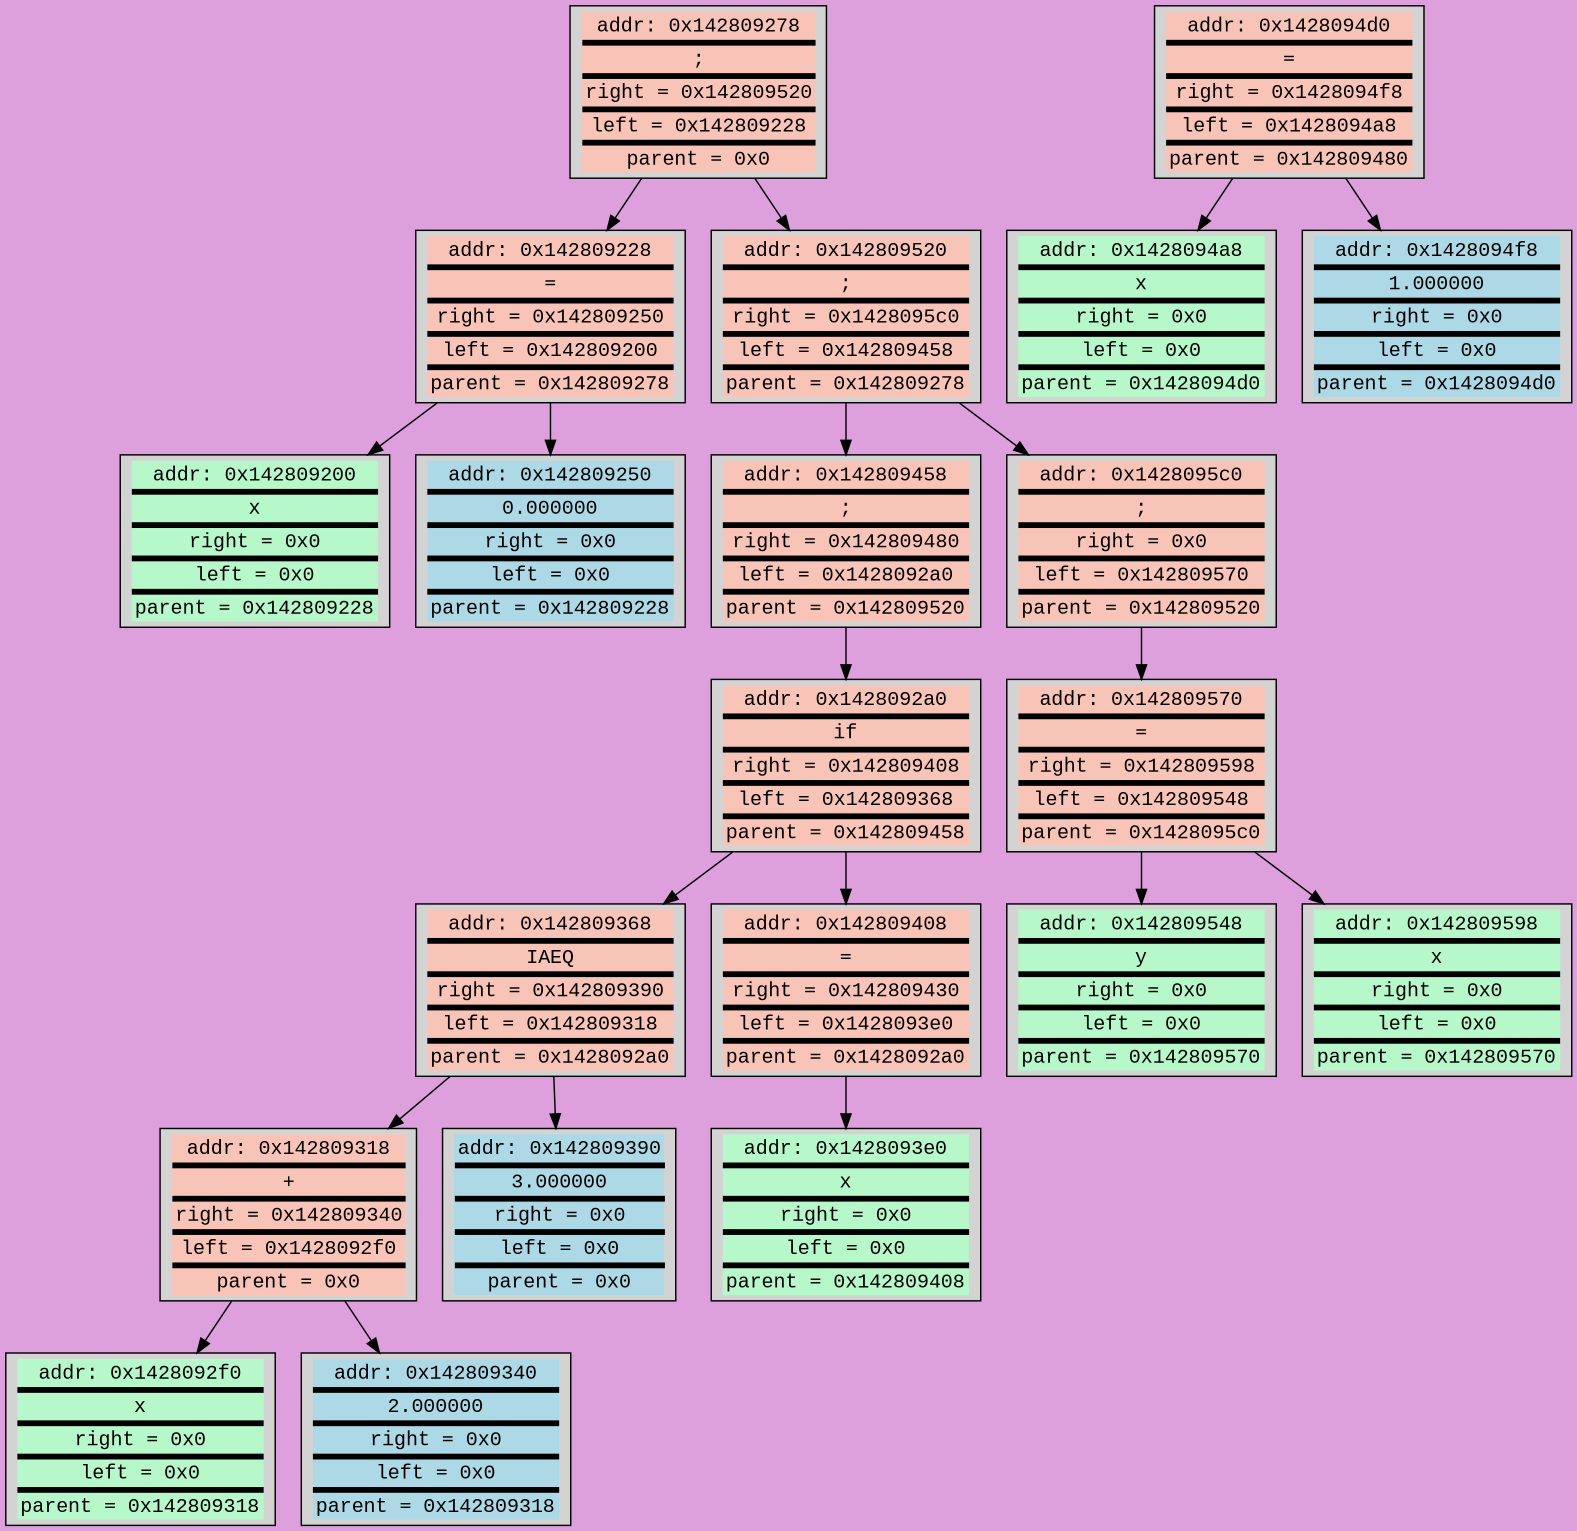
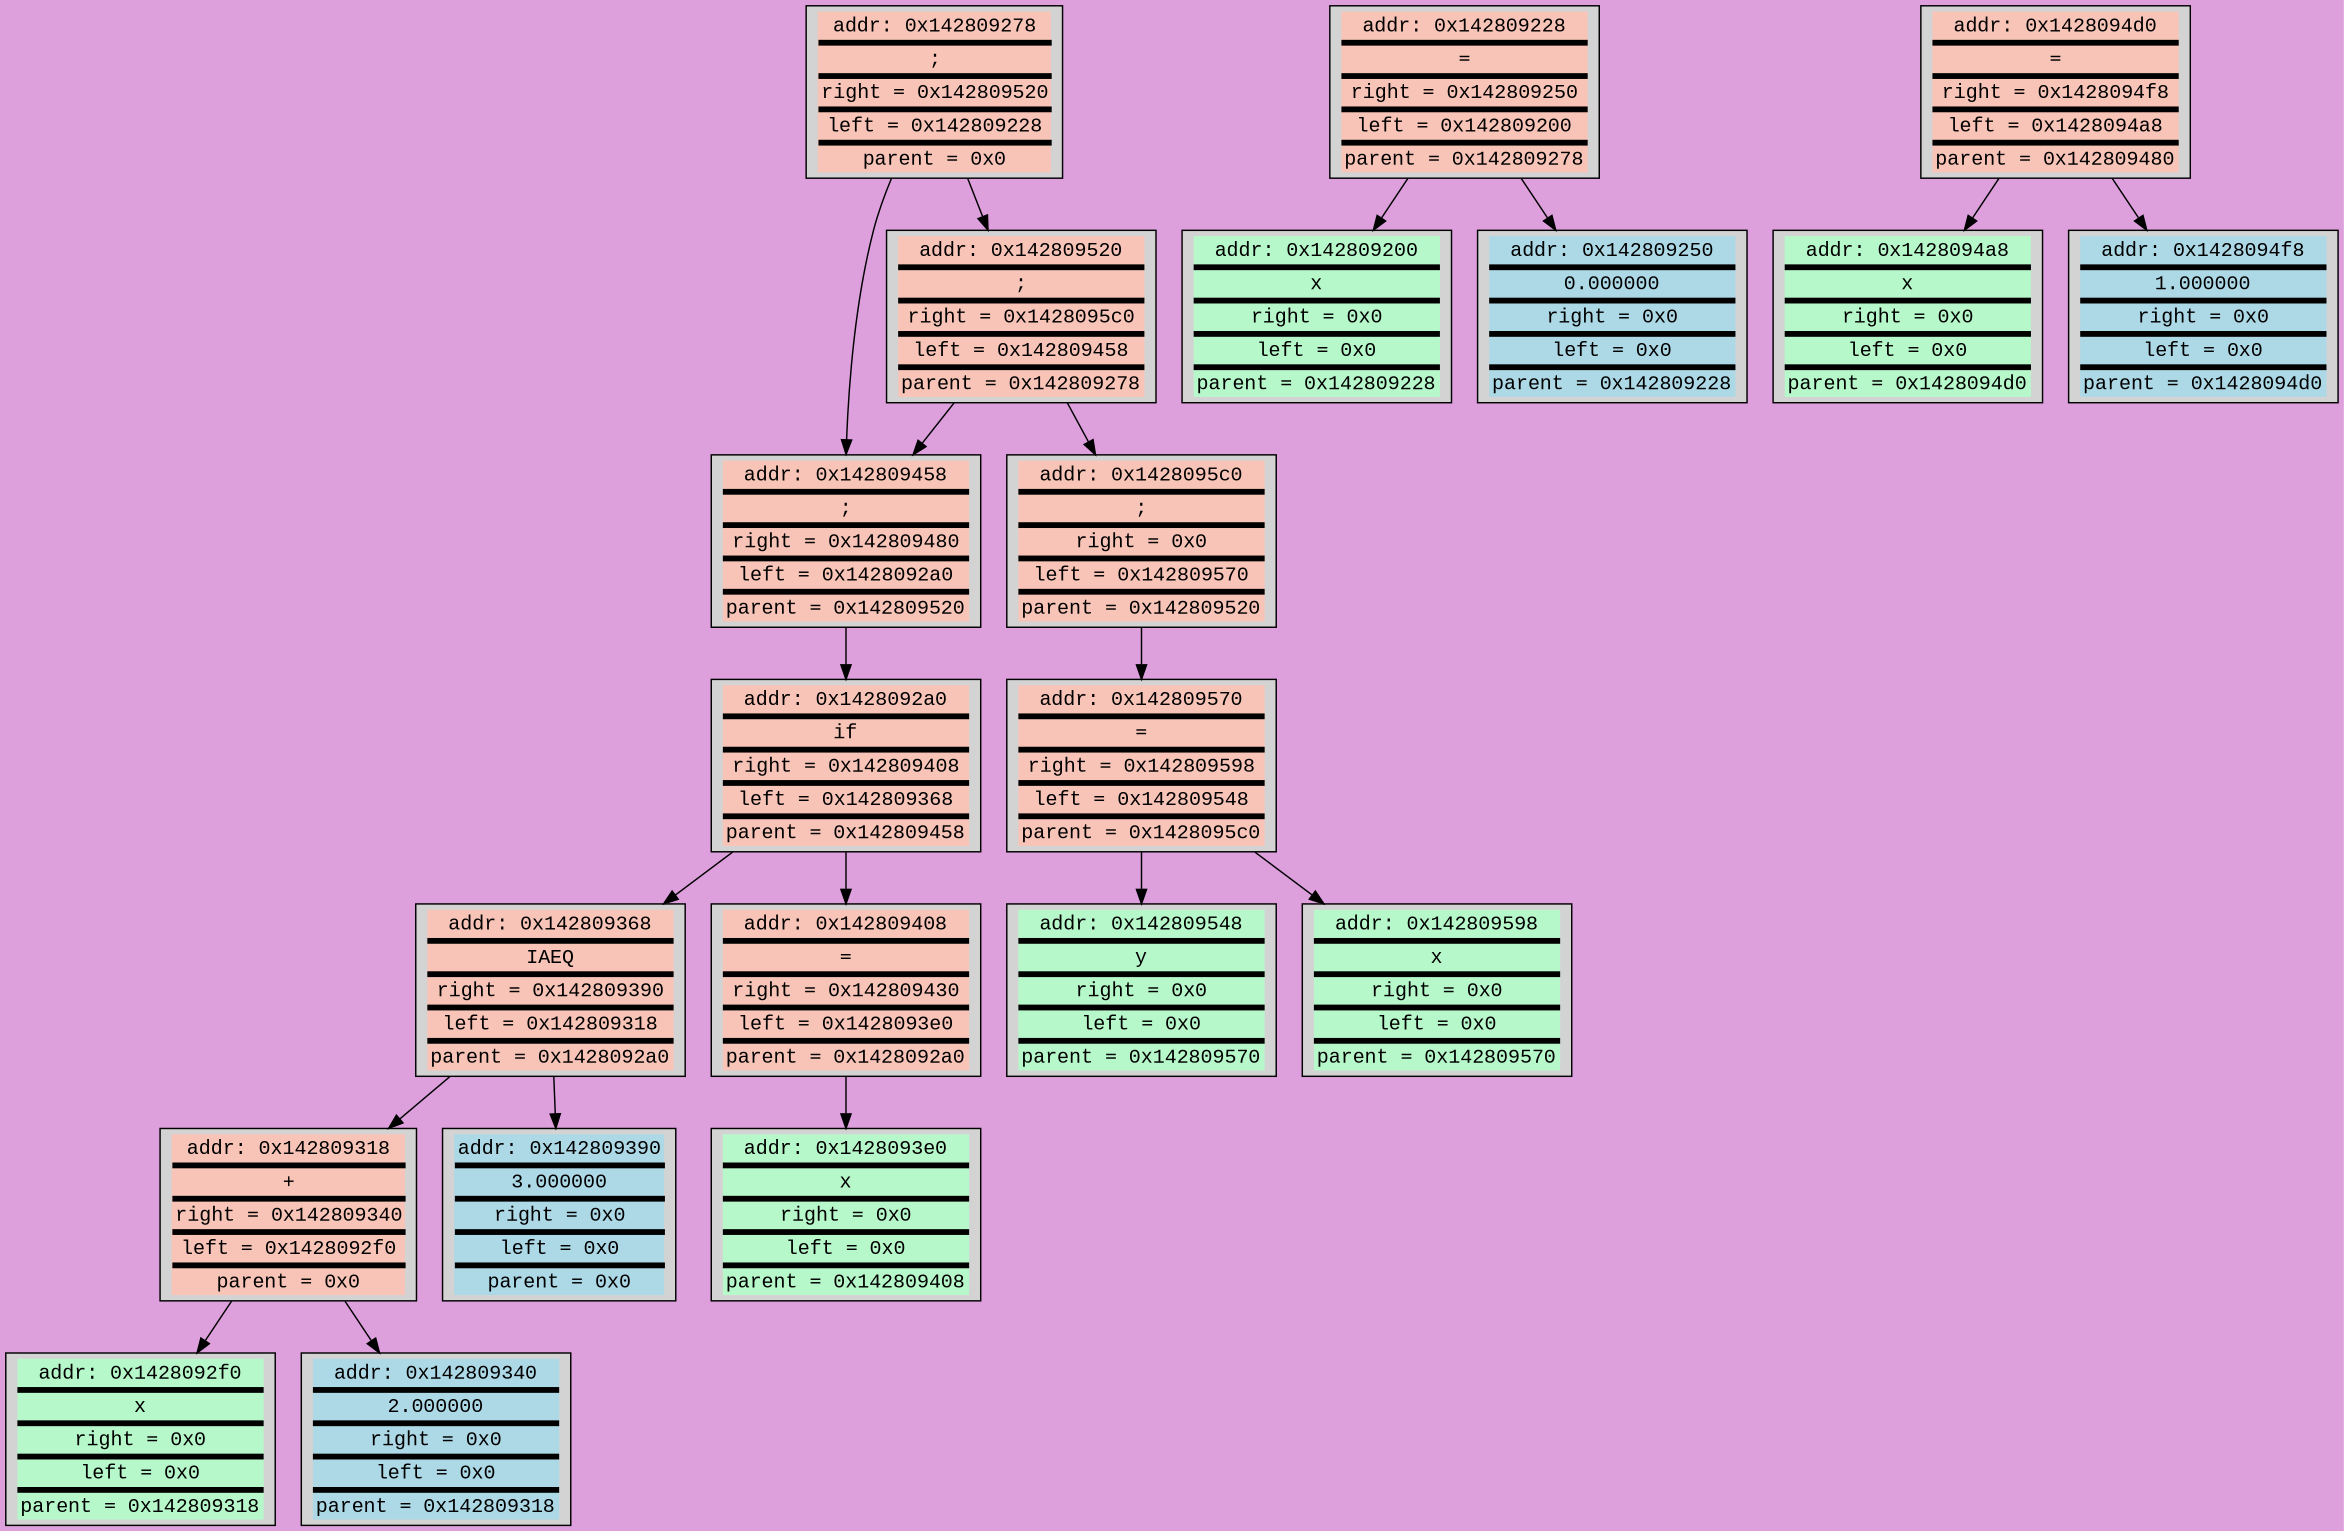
edge "addr: 0x142809278" -> "addr: 0x142809228": now "addr: 0x142809278" -> "addr: 0x142809458"
